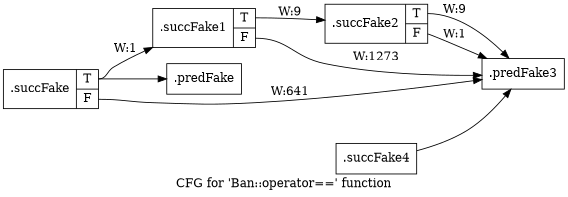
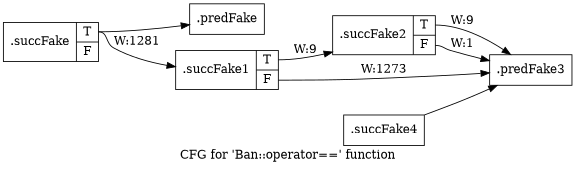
edge ".succFake" -> ".succFake1": label "W:1" -> "W:1281"
edge ".succFake" -> ".predFake3": removed, label "W:641"
